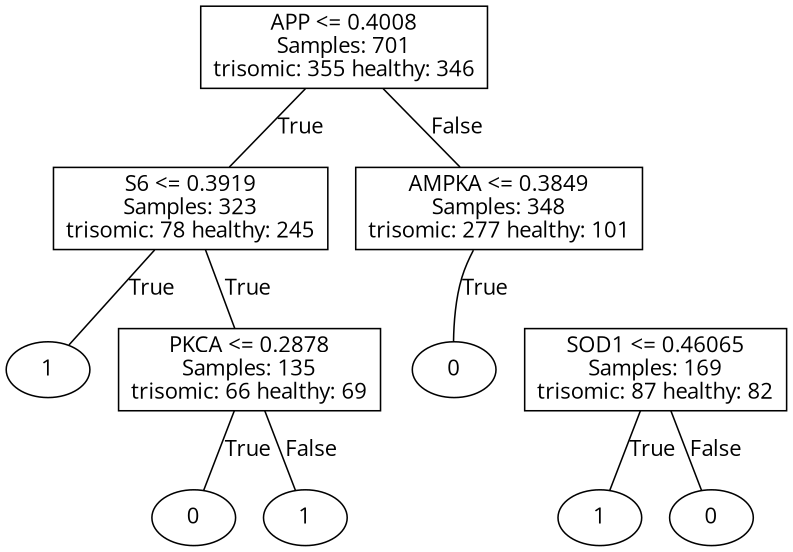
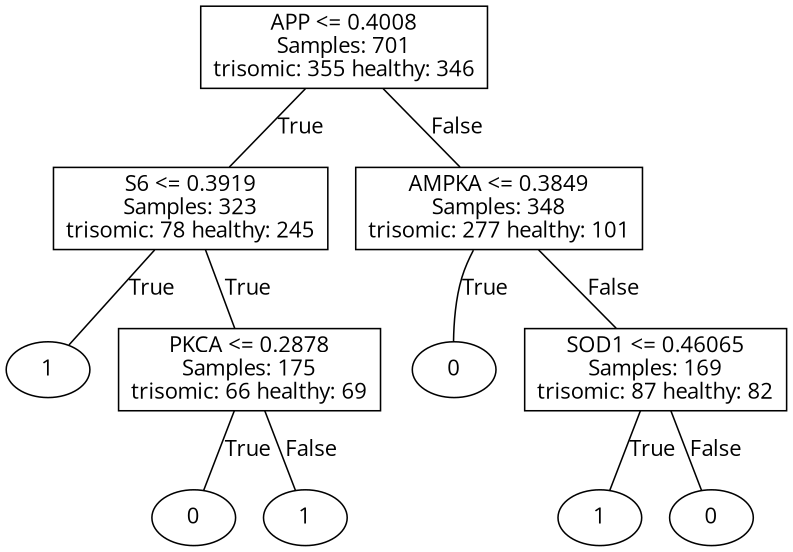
edge "AMPKA <= 0.3849 Samples: 348 trisomic: 277 healthy: 101" -- "SOD1 <= 0.46065 Samples: 169 trisomic: 87 healthy: 82": added, label "False"
node "PKCA <= 0.2878 Samples: 135 trisomic: 66 healthy: 69": label "PKCA <= 0.2878 Samples: 135 trisomic: 66 healthy: 69" -> "PKCA <= 0.2878 Samples: 175 trisomic: 66 healthy: 69"
